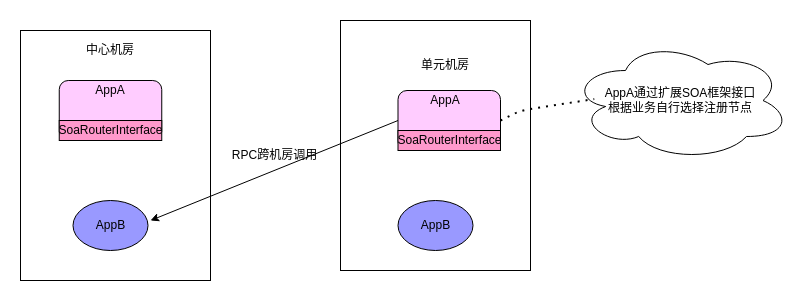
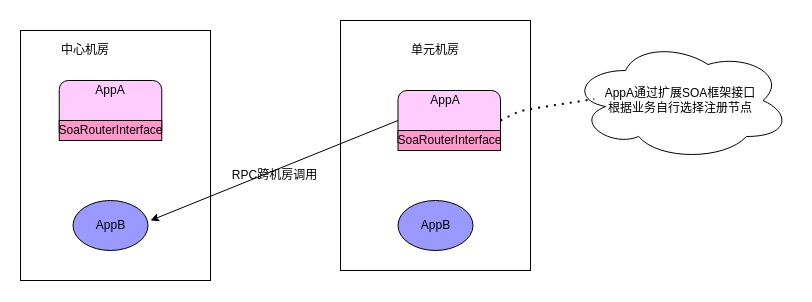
node "中心机房": moved (111, 51) -> (86, 51)
node "单元机房": moved (446, 66) -> (436, 51)
node "RPC跨机房调用": moved (274, 156) -> (274, 176)
